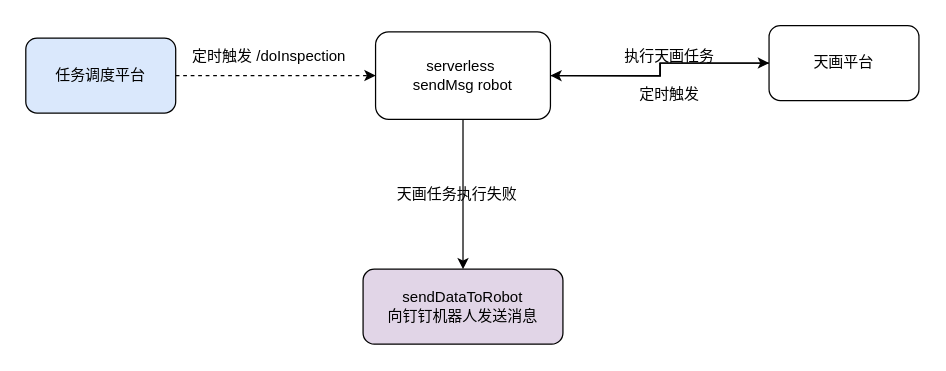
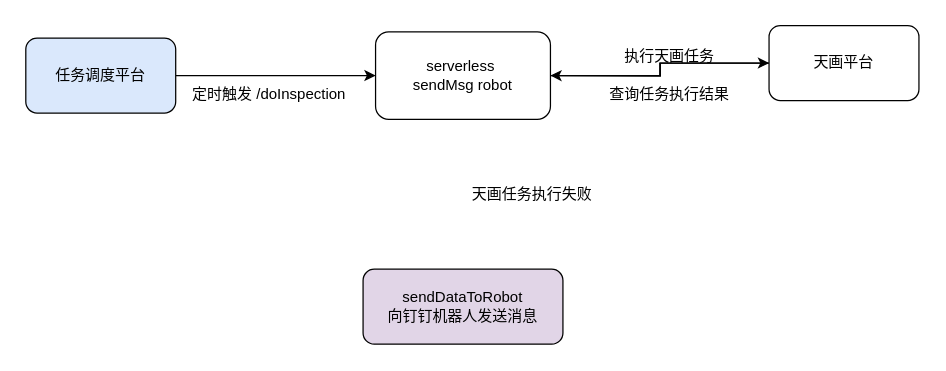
node "定时触发 /doInspection": moved (269, 57) -> (269, 94)
edge "任务调度平台" -> "serverless sendMsg robot": style dashed -> solid
node "定时触发": label "定时触发" -> "查询任务执行结果"
edge "serverless sendMsg robot" -> "sendDataToRobot 向钉钉机器人发送消息": removed
node "天画任务执行失败": moved (457, 194) -> (532, 194)
